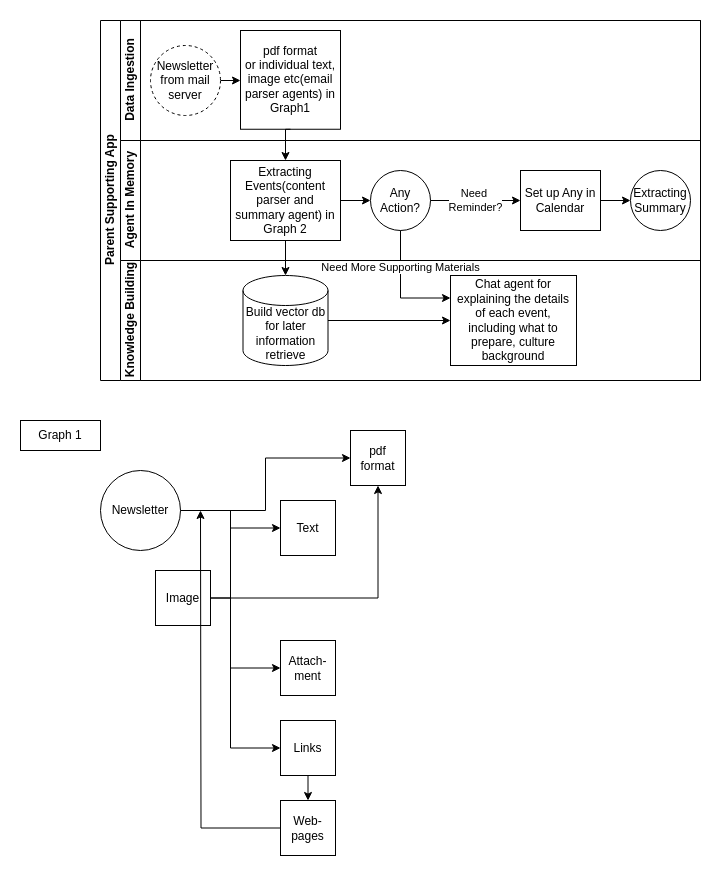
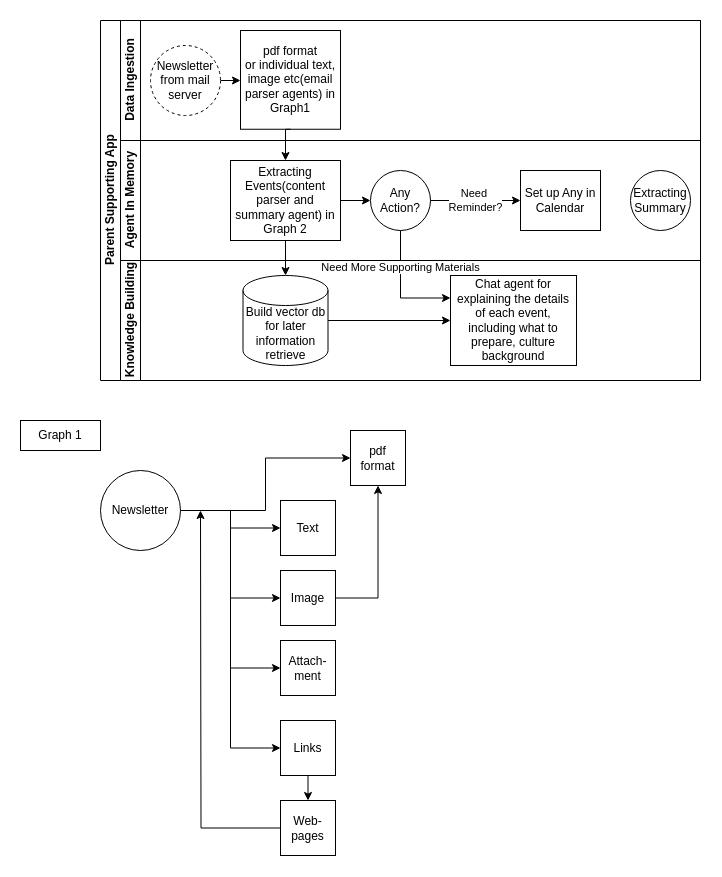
edge "Set up Any in Calendar" -> "Extracting Summary": removed
node "Image": moved (183, 598) -> (308, 598)
